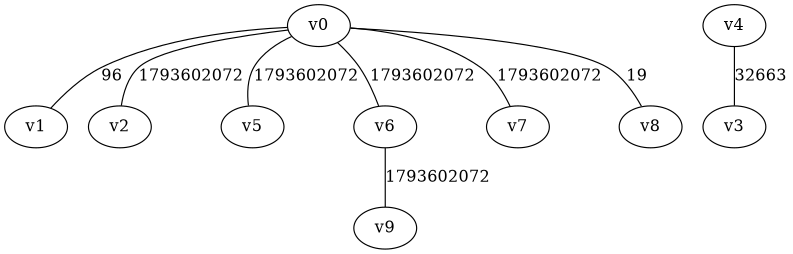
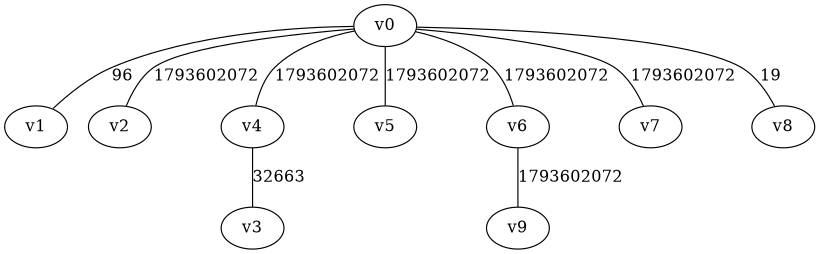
edge "v0" -- "v4": added, label "1793602072"
